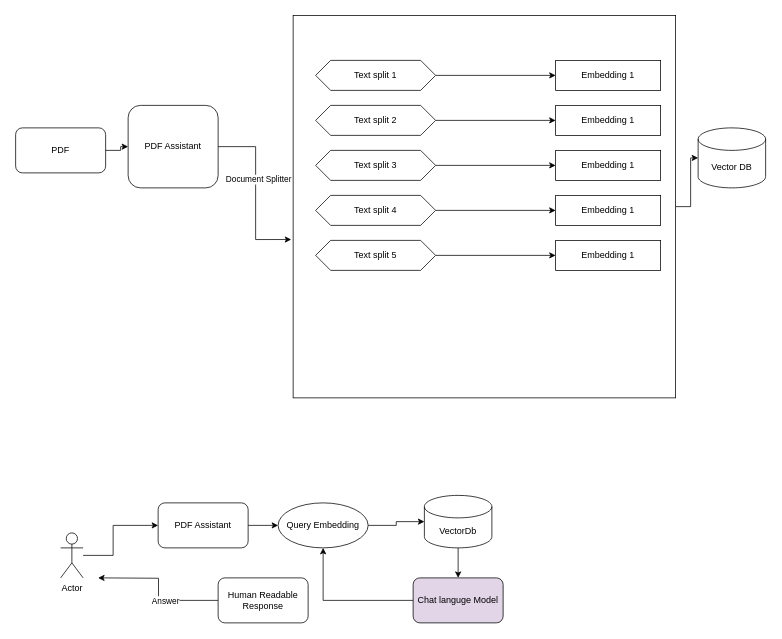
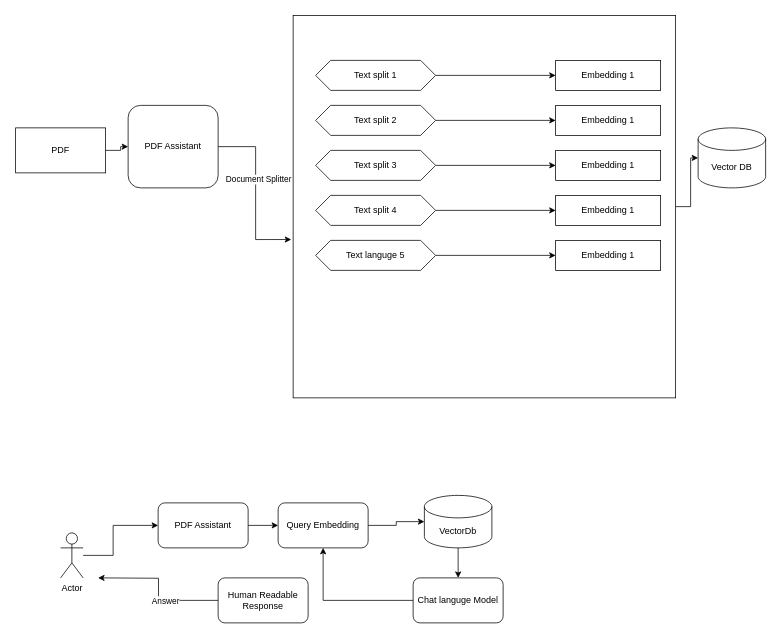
node "PDF": shape rounded rectangle -> rectangle
node "Text split 5": label "Text split 5" -> "Text languge 5"
node "Query Embedding": shape ellipse -> rounded rectangle
node "Chat languge Model": fillcolor #e1d5e7 -> #ffffff
